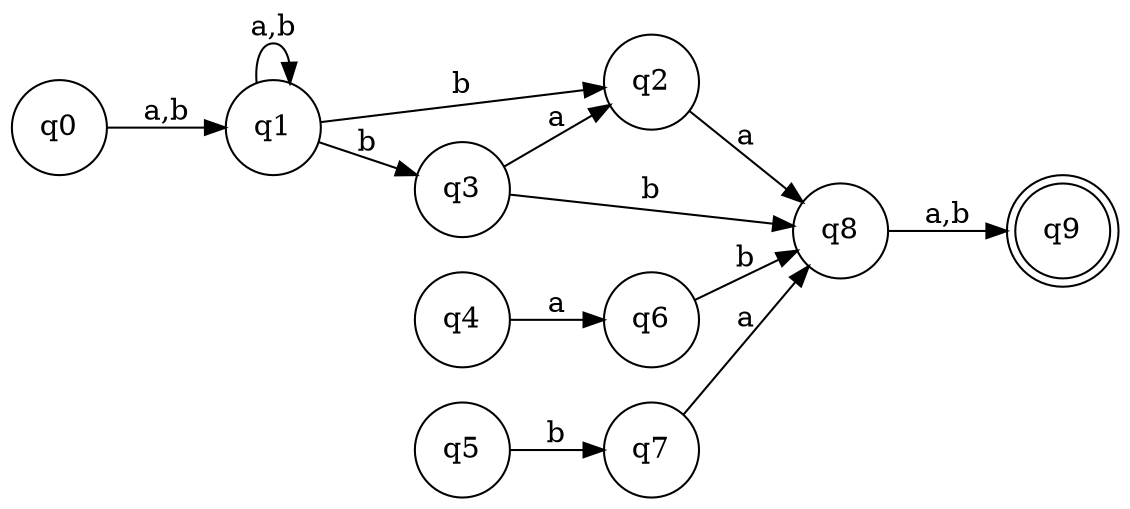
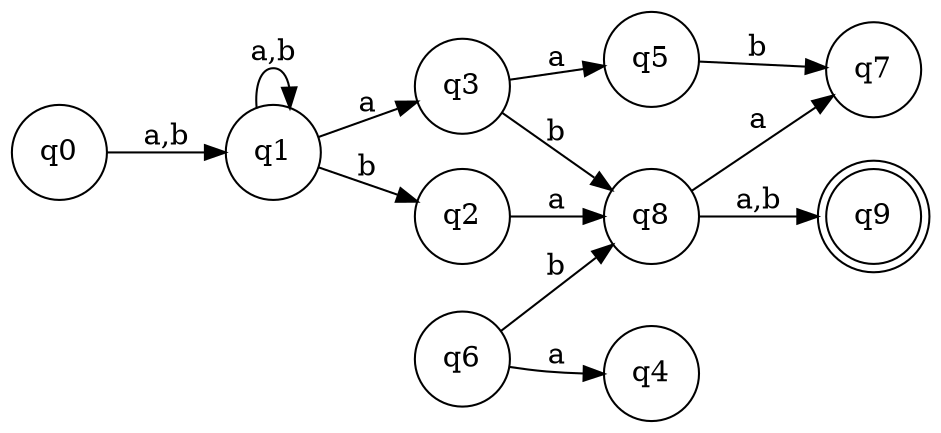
edge "q3" -> "q2": now "q3" -> "q5"
edge "q1" -> "q3": label "b" -> "a"
edge "q4" -> "q6": reversed
edge "q7" -> "q8": reversed
